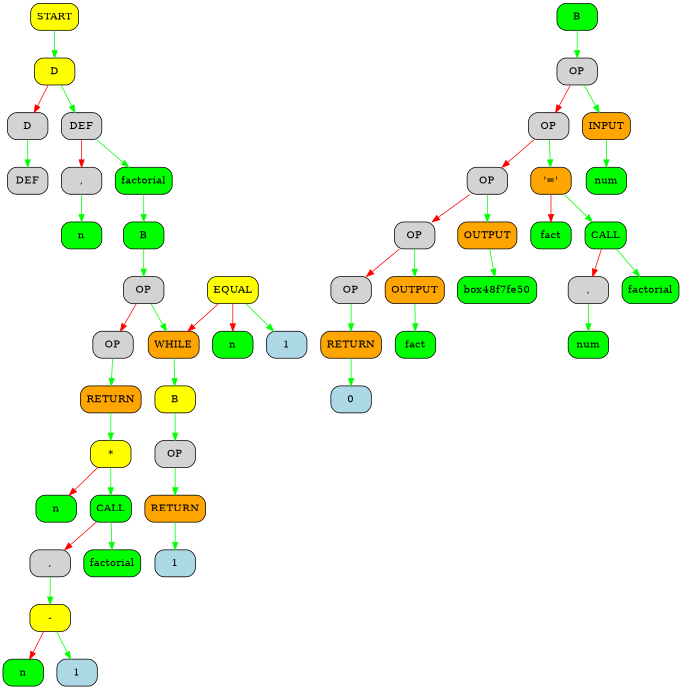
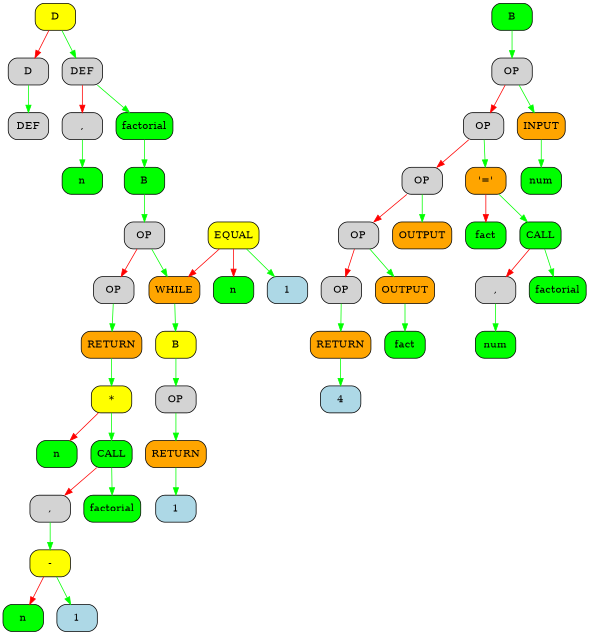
node "START": removed
node "box48f7fe50": removed
node "0": label "0" -> "4"
